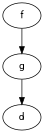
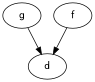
edge "f" -> "g": now "f" -> "d"
